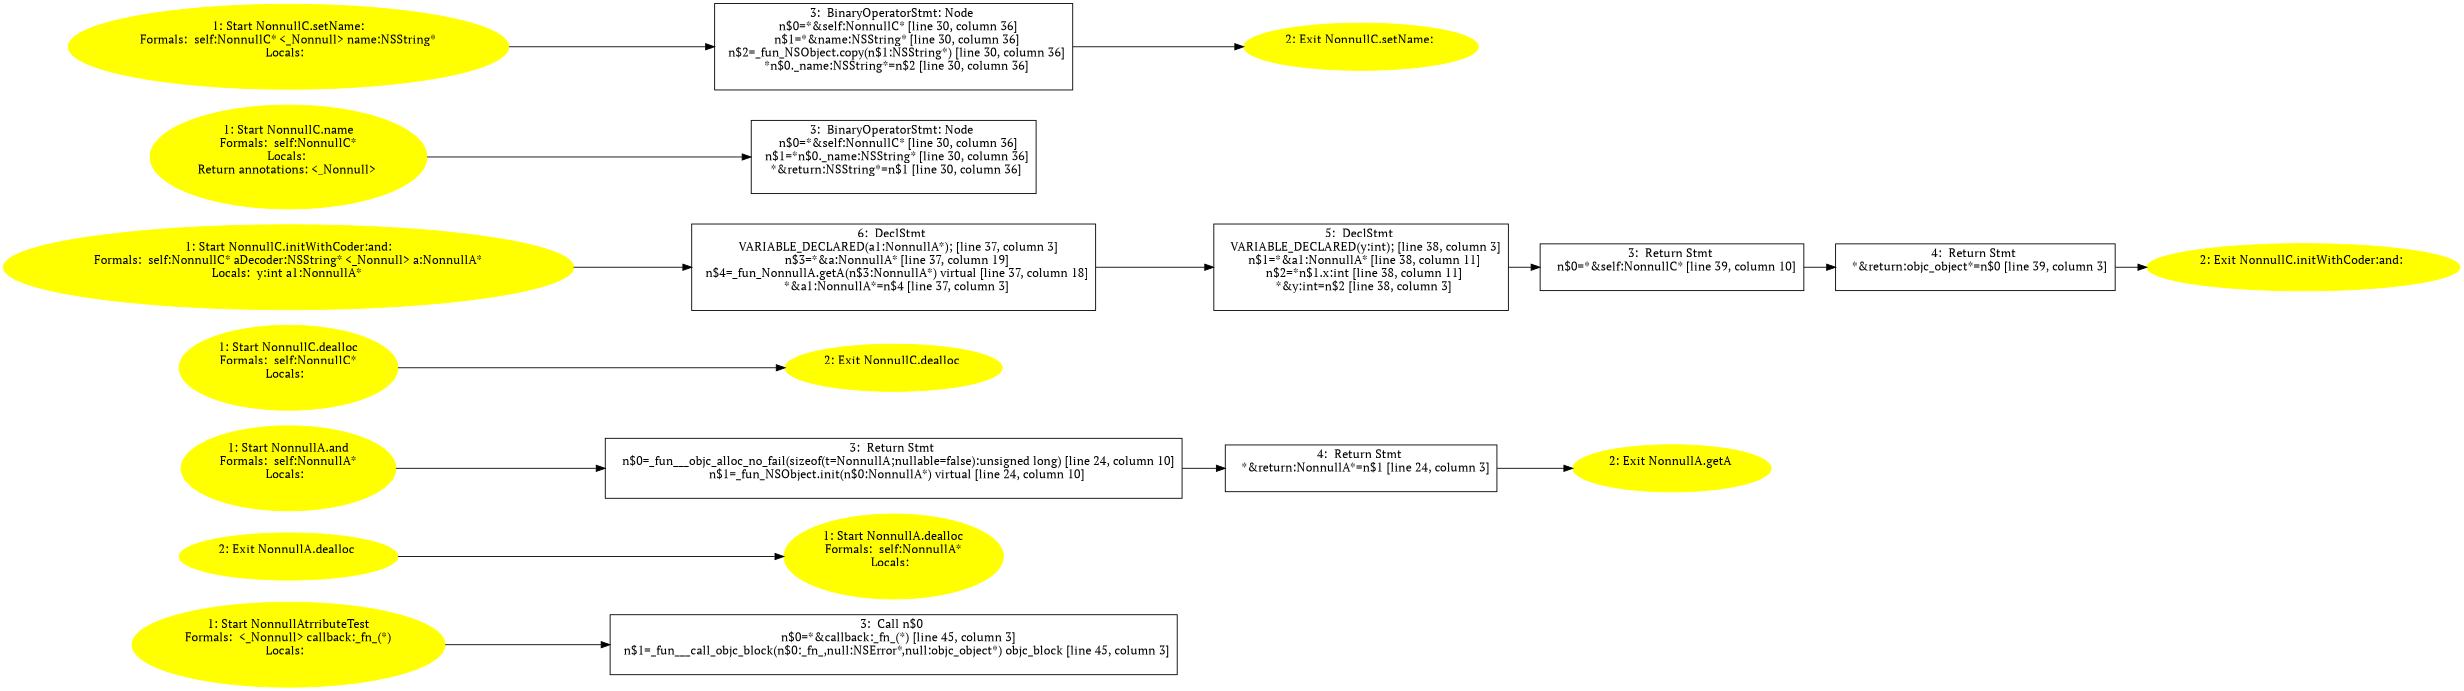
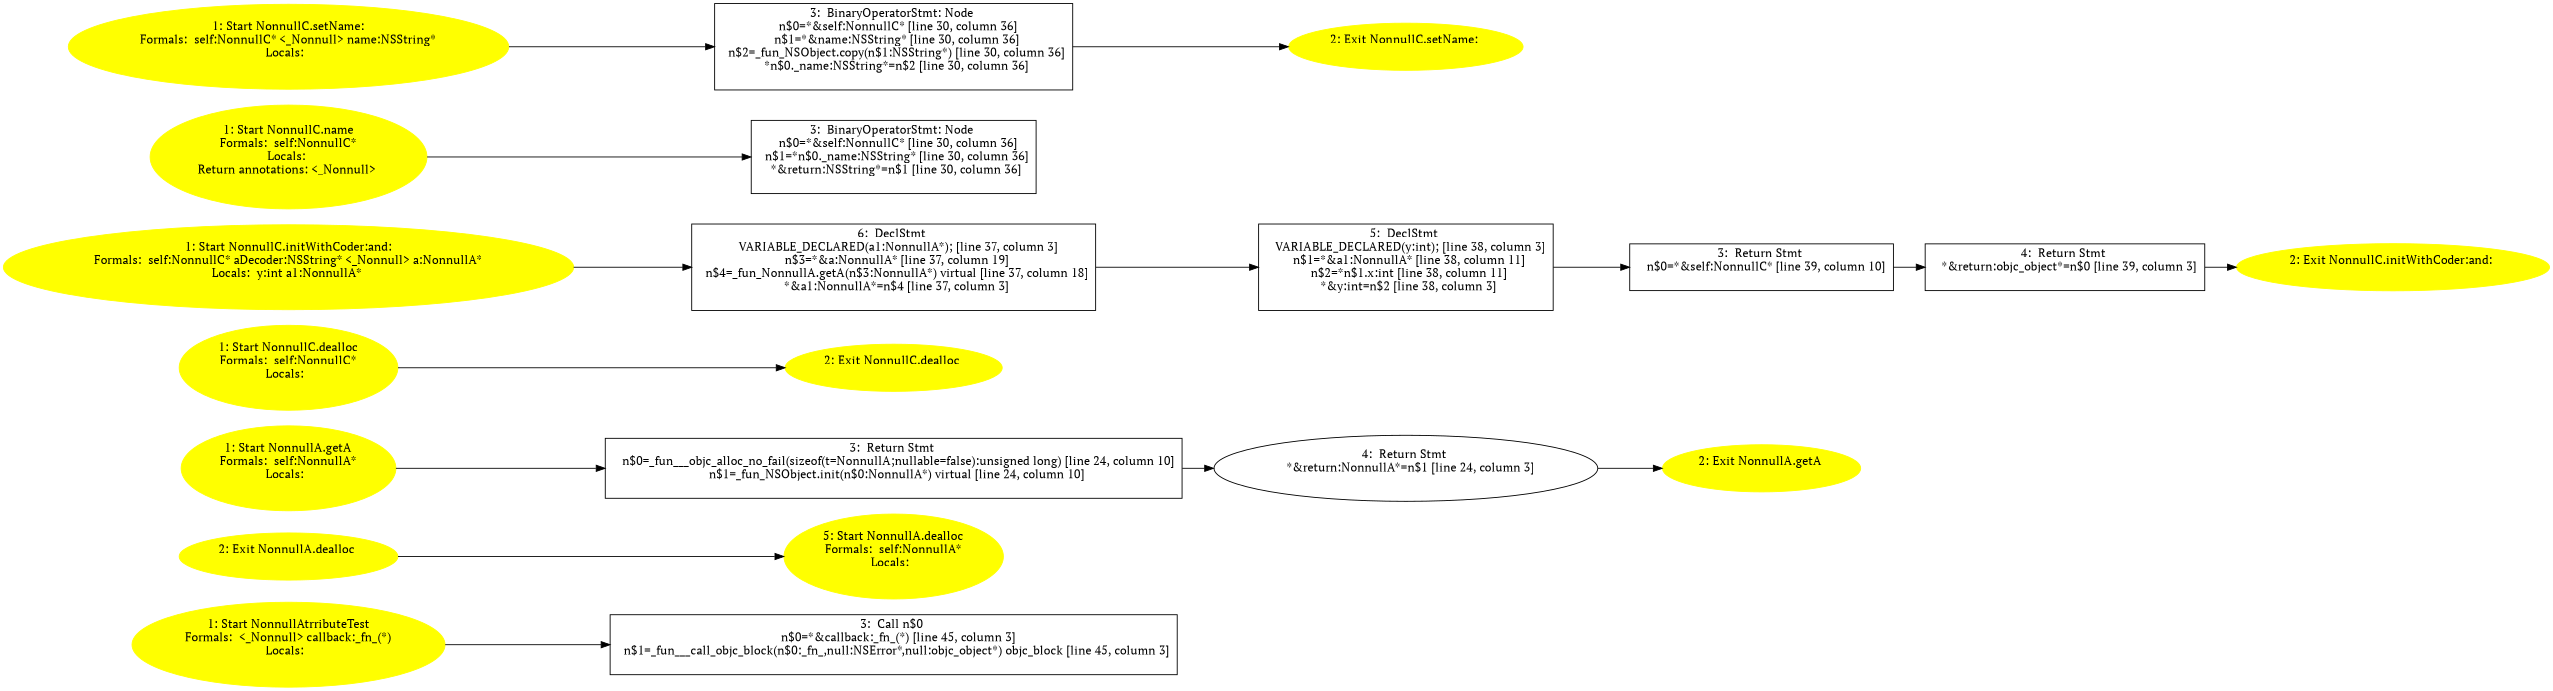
node "1: Start NonnullA.and Formals:  self:NonnullA* Locals:": label "1: Start NonnullA.and Formals:  self:NonnullA* Locals:" -> "1: Start NonnullA.getA Formals:  self:NonnullA* Locals:"
node "4:  Return Stmt *&return:NonnullA*=n$1 [line 24, column 3]": shape box -> ellipse
node "1: Start NonnullA.dealloc Formals:  self:NonnullA* Locals:": label "1: Start NonnullA.dealloc Formals:  self:NonnullA* Locals:" -> "5: Start NonnullA.dealloc Formals:  self:NonnullA* Locals:"
